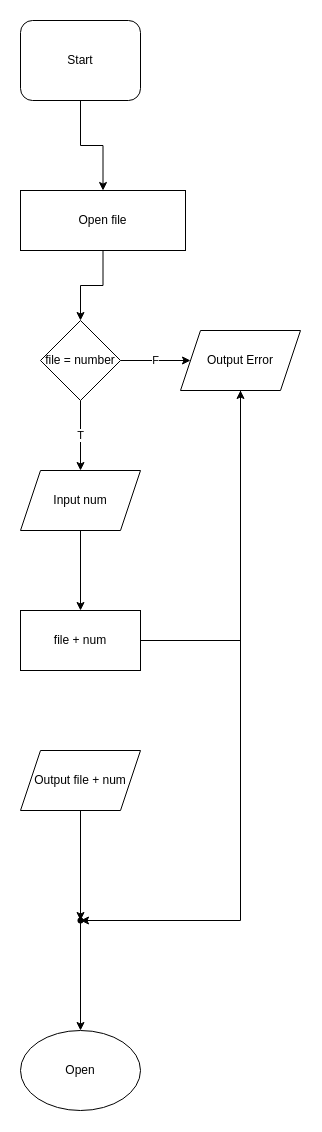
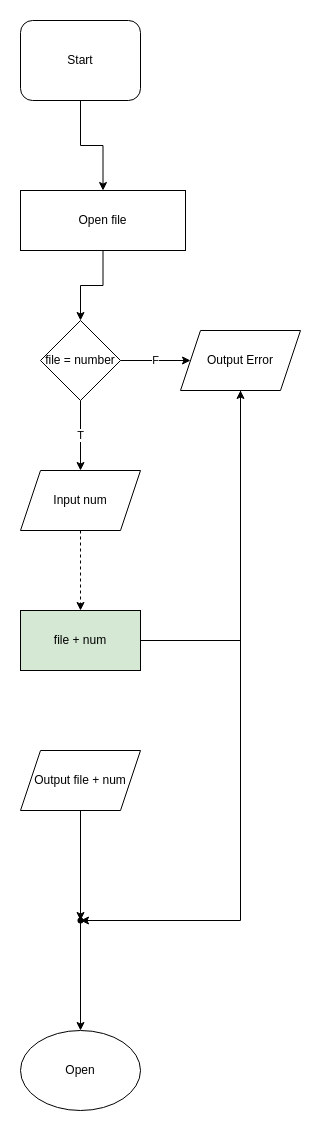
edge "Input num" -> "file + num": style solid -> dashed
node "file + num": fillcolor #ffffff -> #d5e8d4
